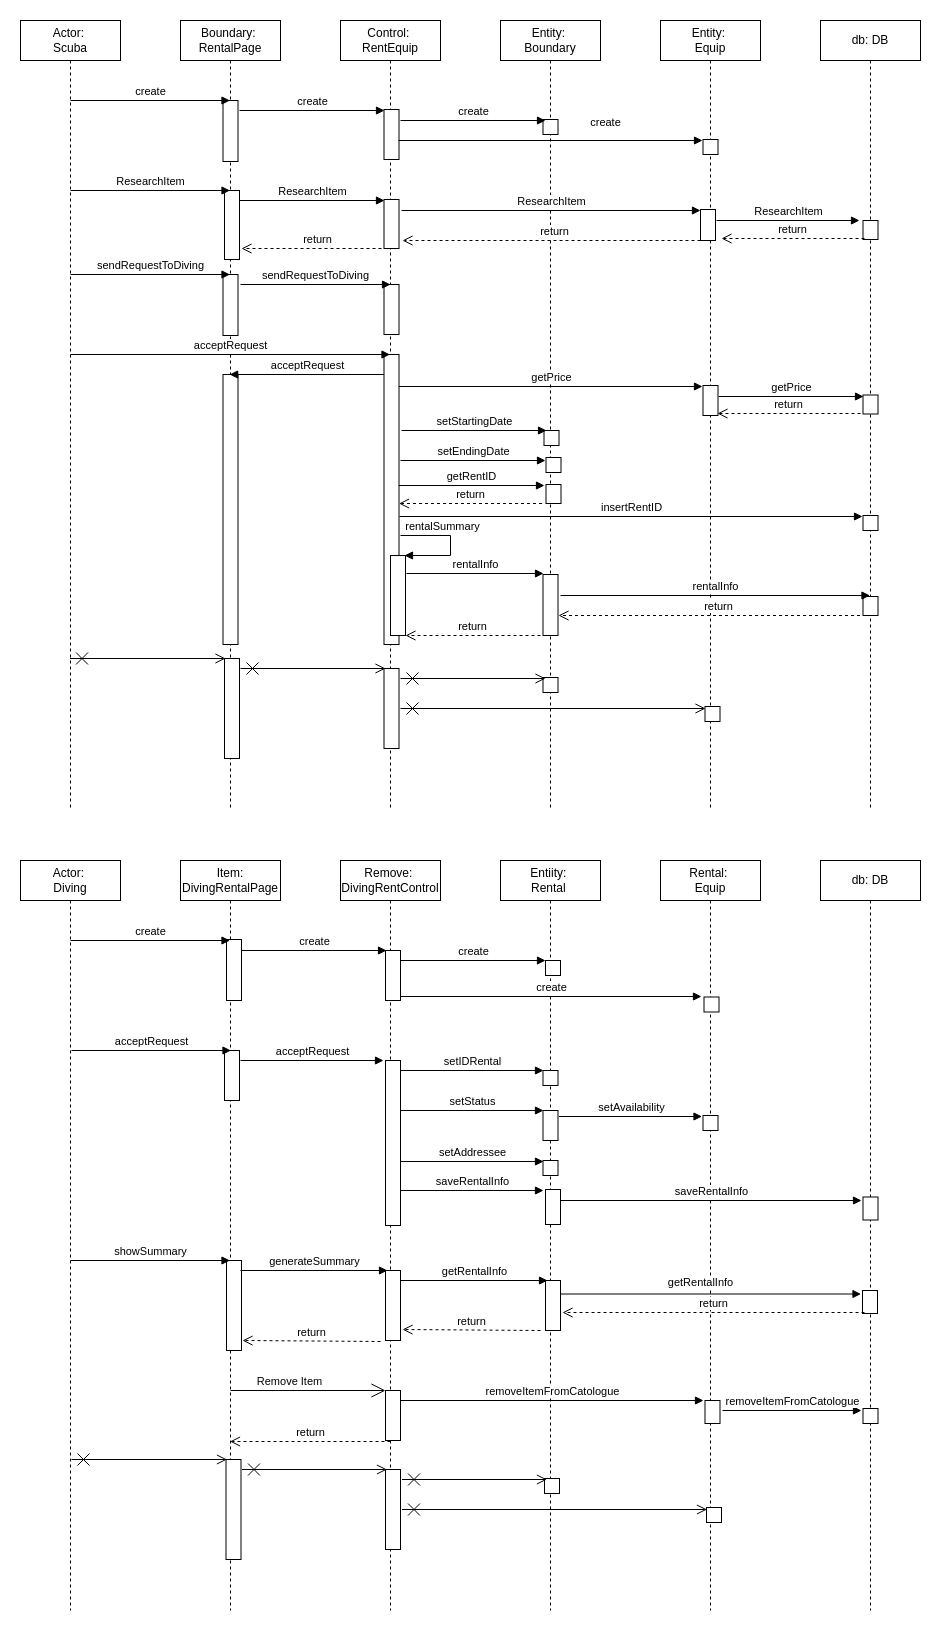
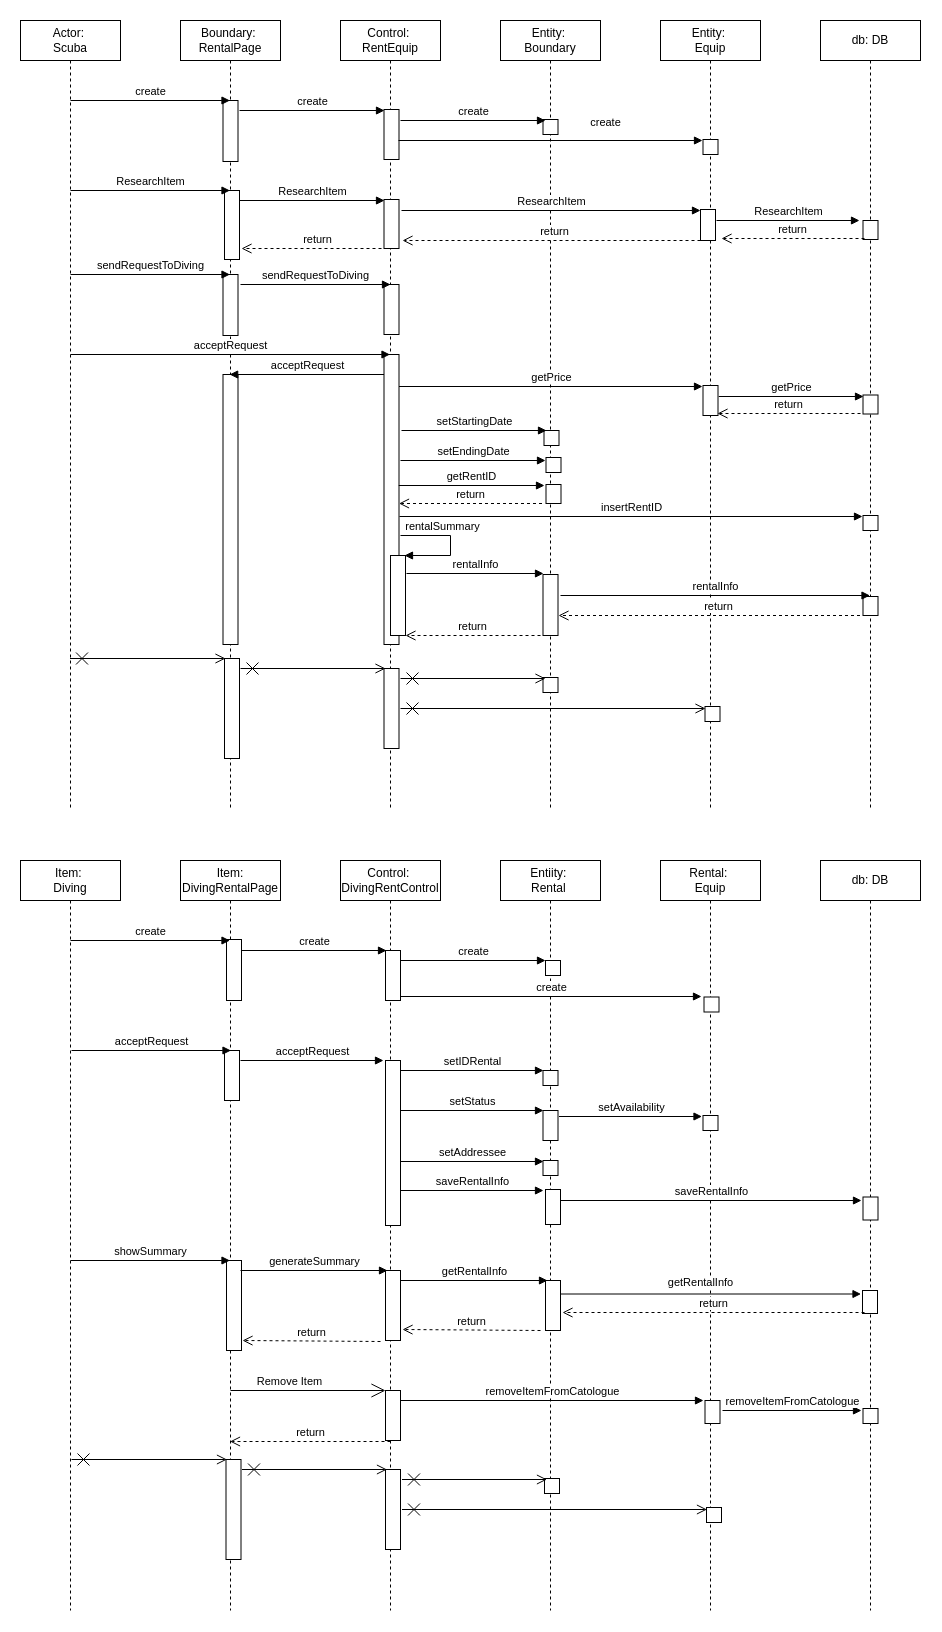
node "Actor: Diving": label "Actor: Diving" -> "Item: Diving"
node "Remove: DivingRentControl": label "Remove: DivingRentControl" -> "Control: DivingRentControl"
